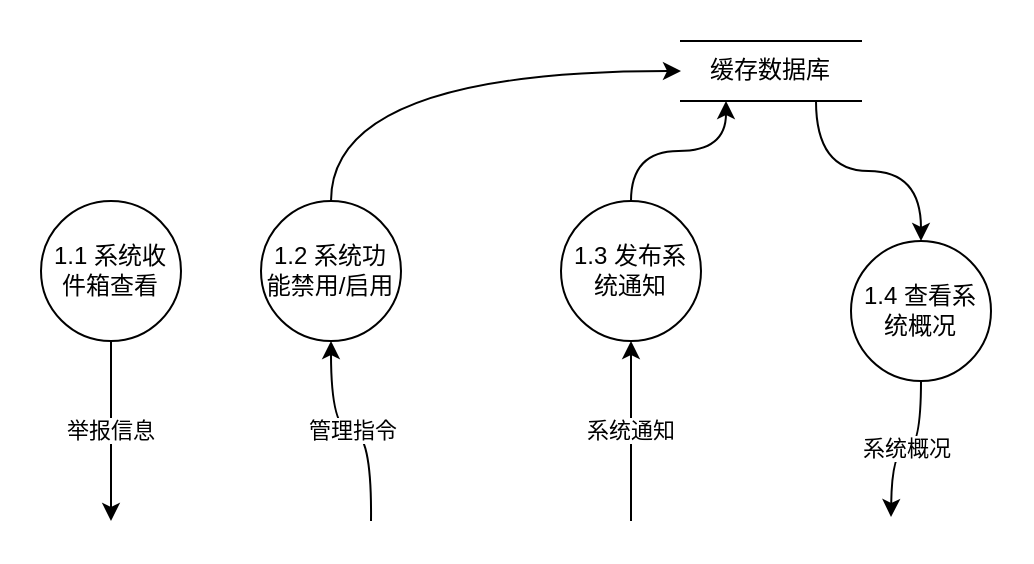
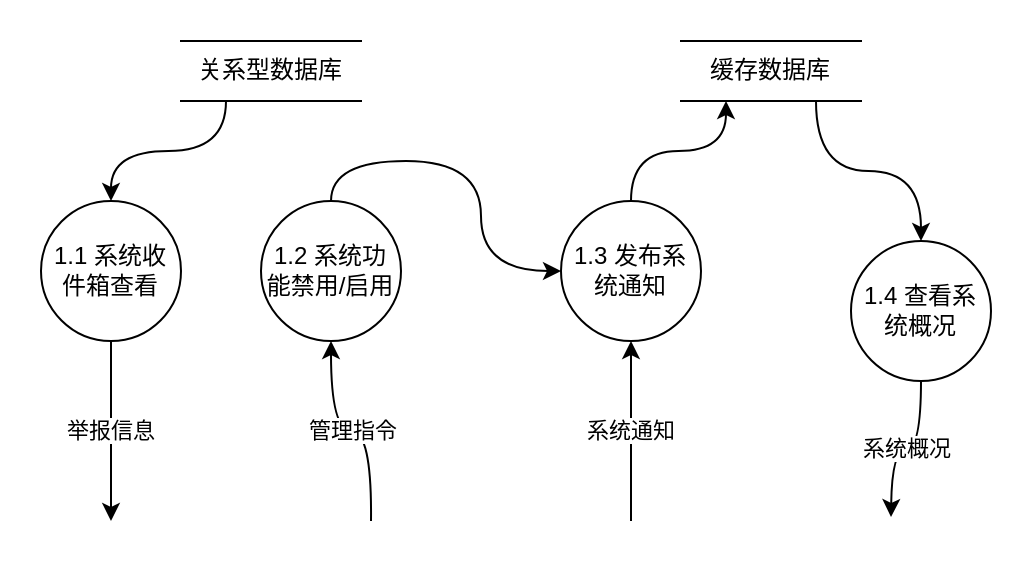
node "关系型数据库": added
edge "1.2 系统功能禁用/启用" -> "缓存数据库": now "1.2 系统功能禁用/启用" -> "1.3 发布系统通知"
edge "关系型数据库" -> "1.1 系统收件箱查看": added
